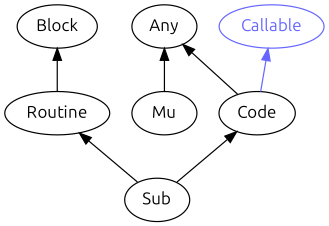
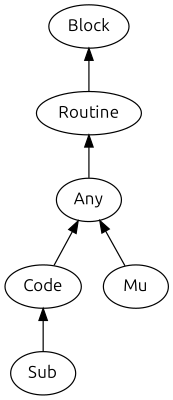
node "Callable": removed
edge "Sub" -> "Routine": now "Any" -> "Routine"
